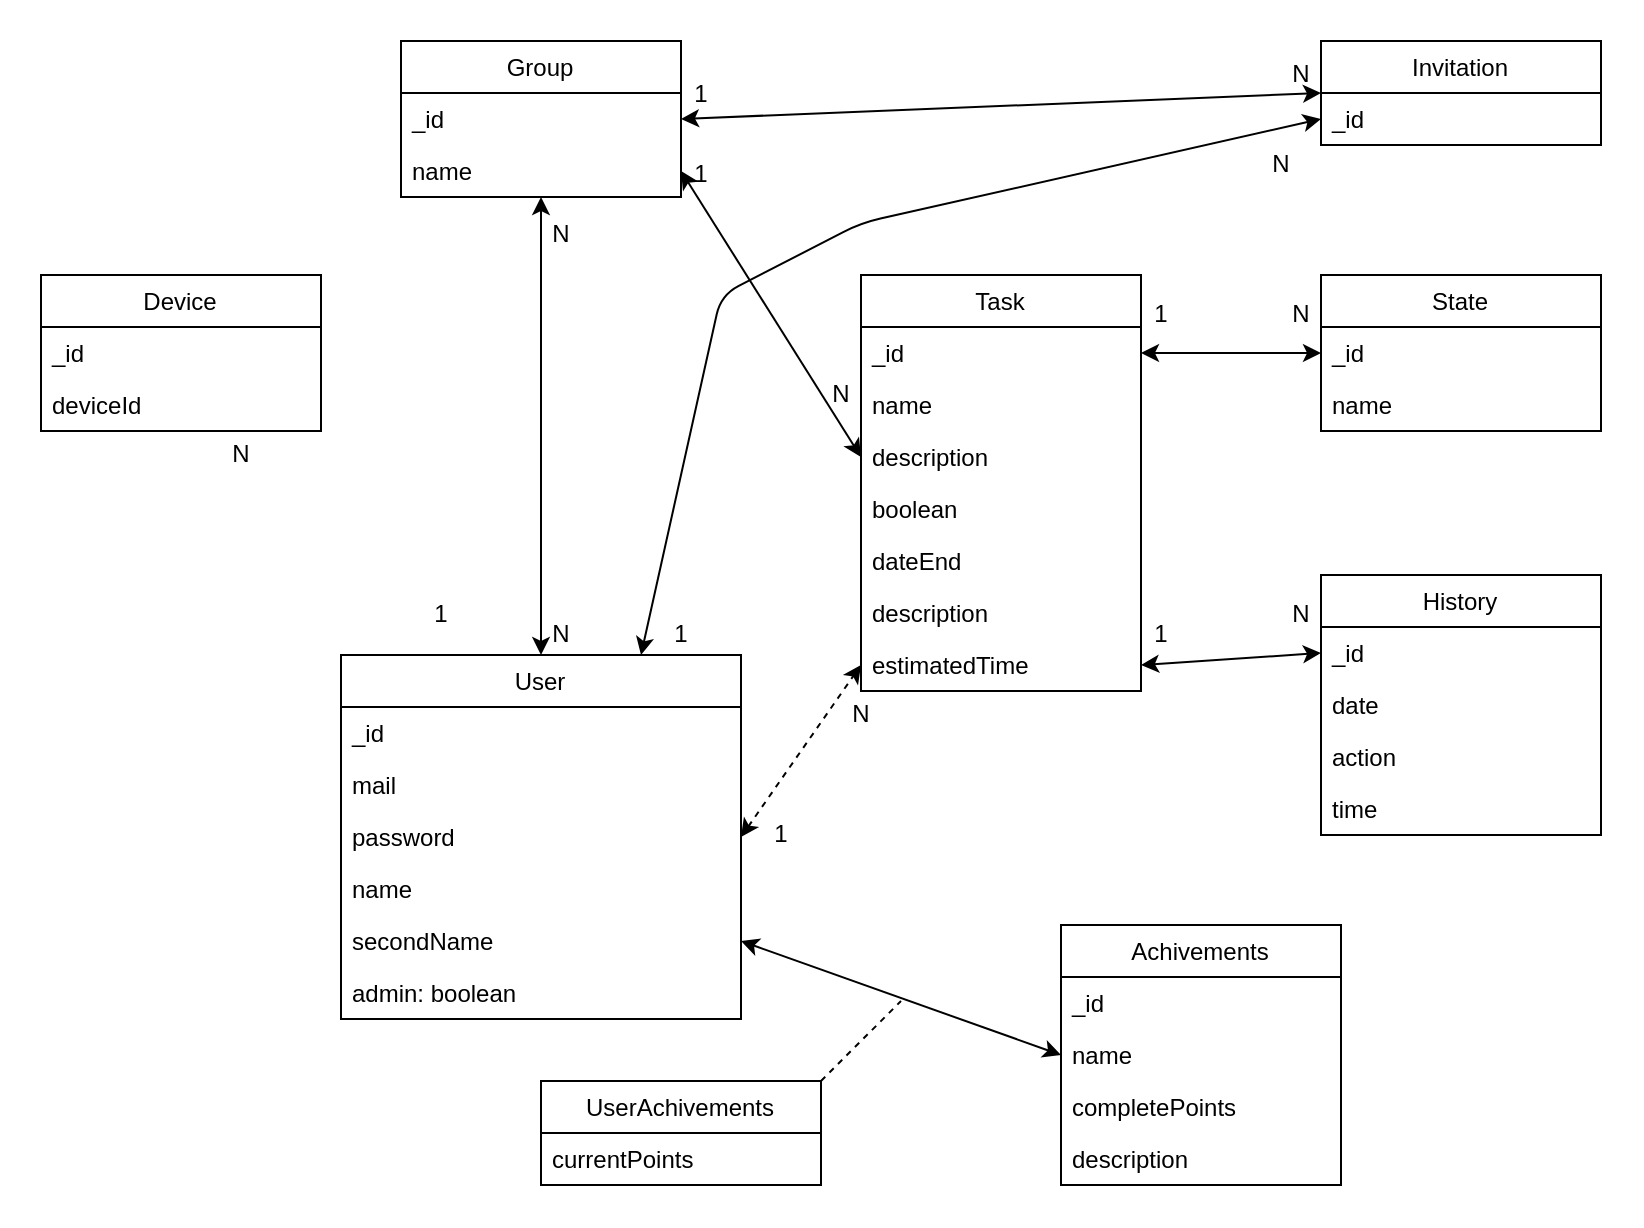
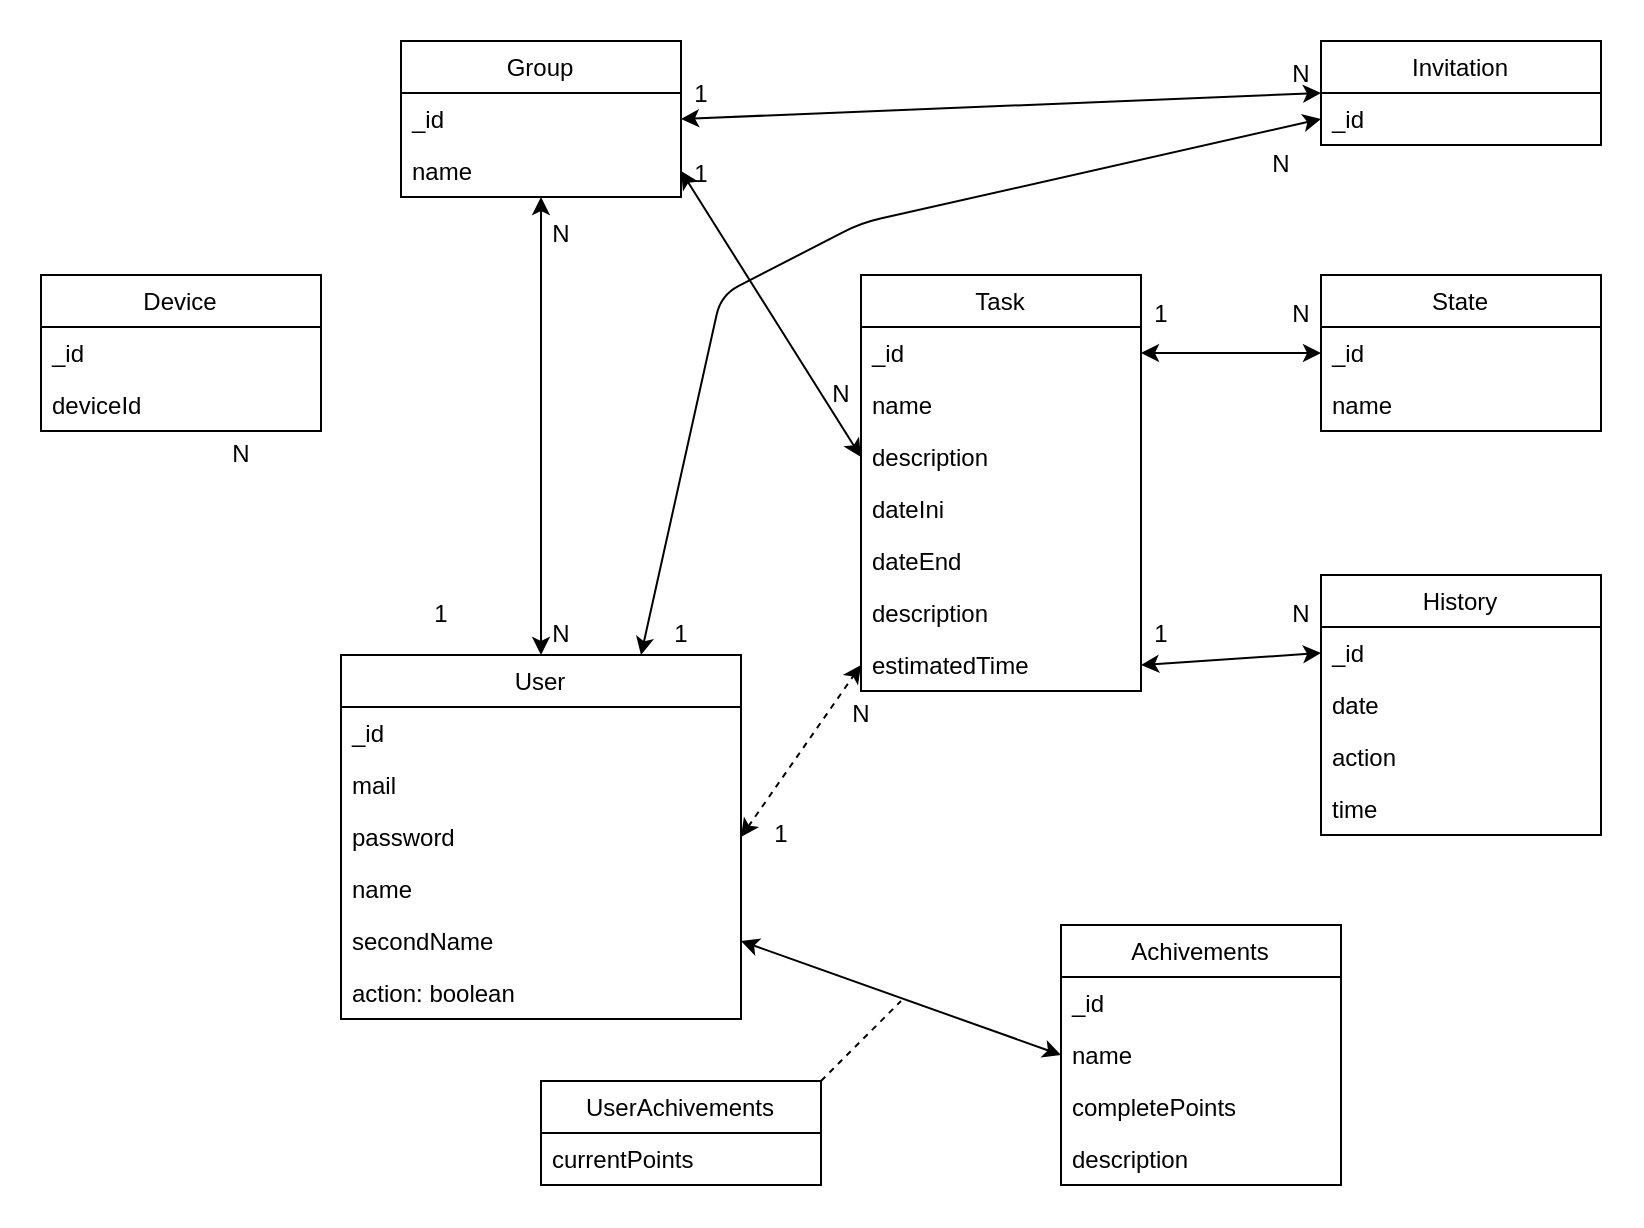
node "boolean": label "boolean" -> "dateIni"
node "admin: boolean": label "admin: boolean" -> "action: boolean"
